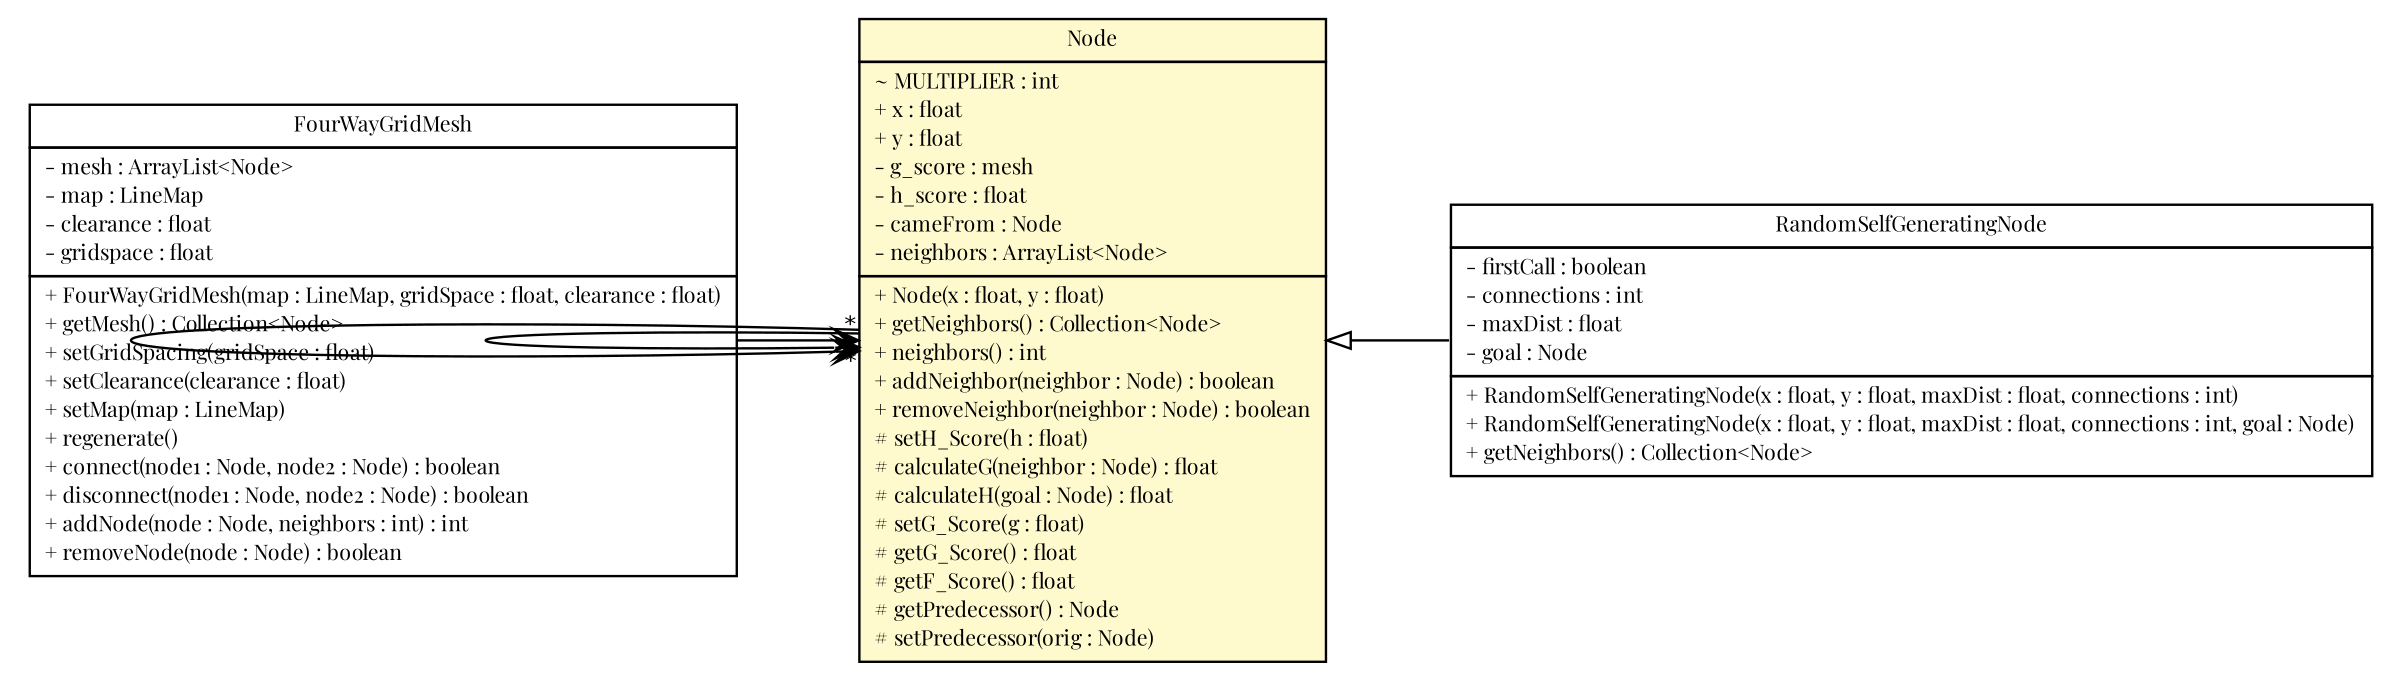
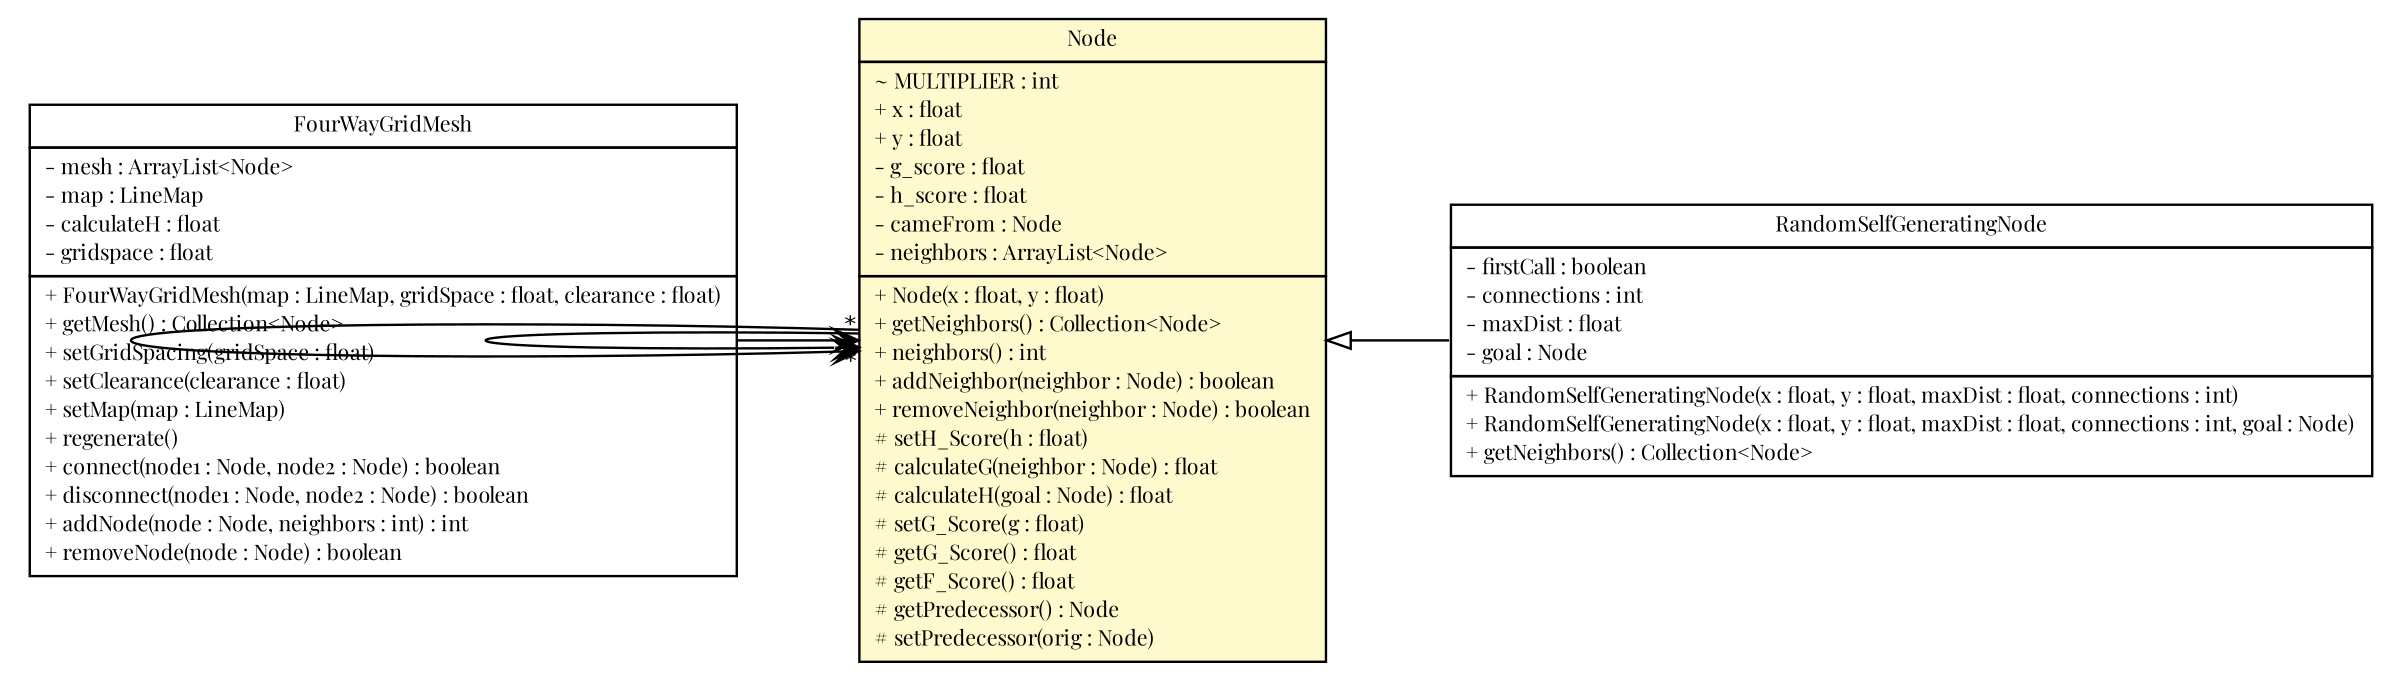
node "Node": text "- g_score : mesh" -> "- g_score : float"
node "FourWayGridMesh": text "- clearance : float" -> "- calculateH : float"
